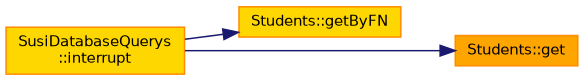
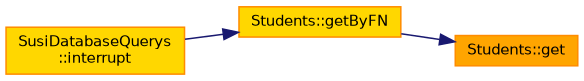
edge "SusiDatabaseQuerys ::interrupt" -> "Students::get": now "Students::getByFN" -> "Students::get"
